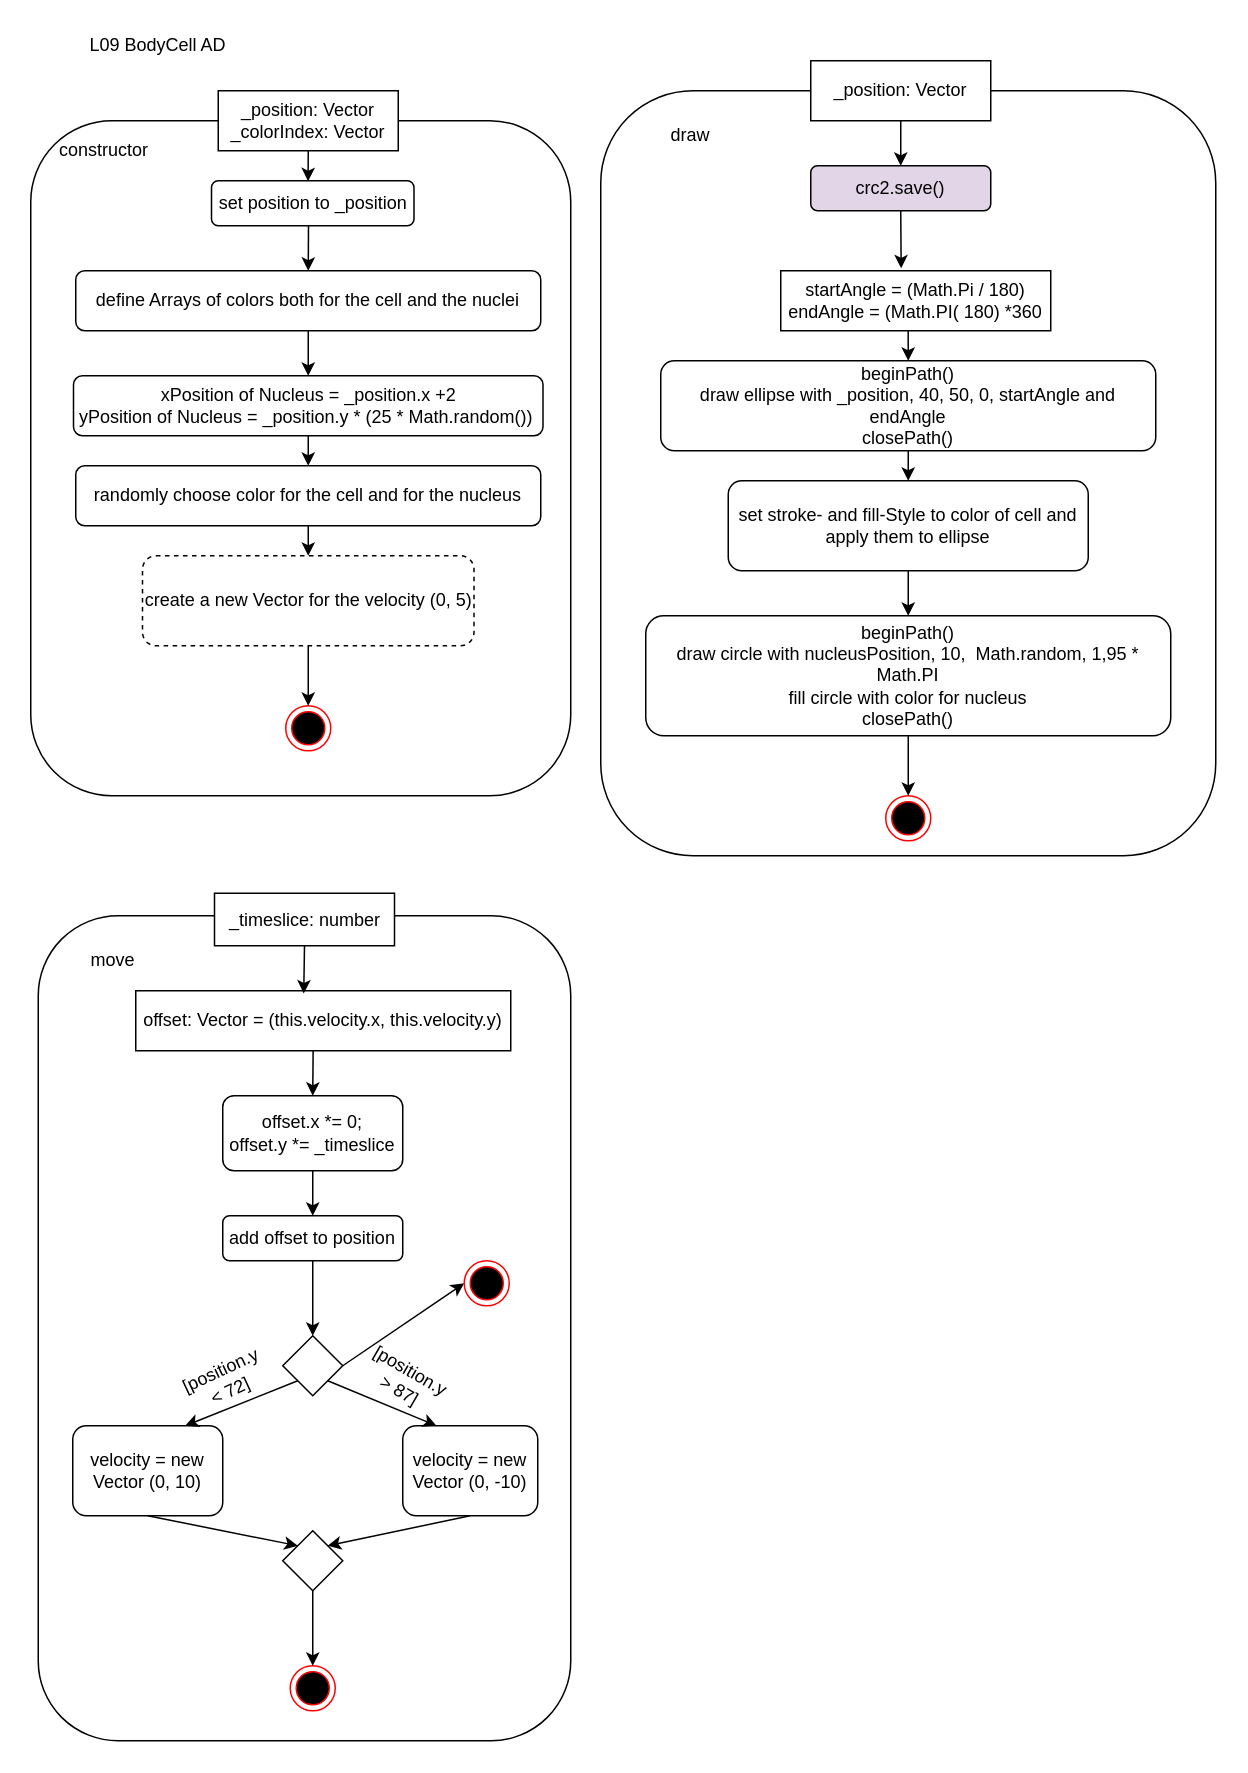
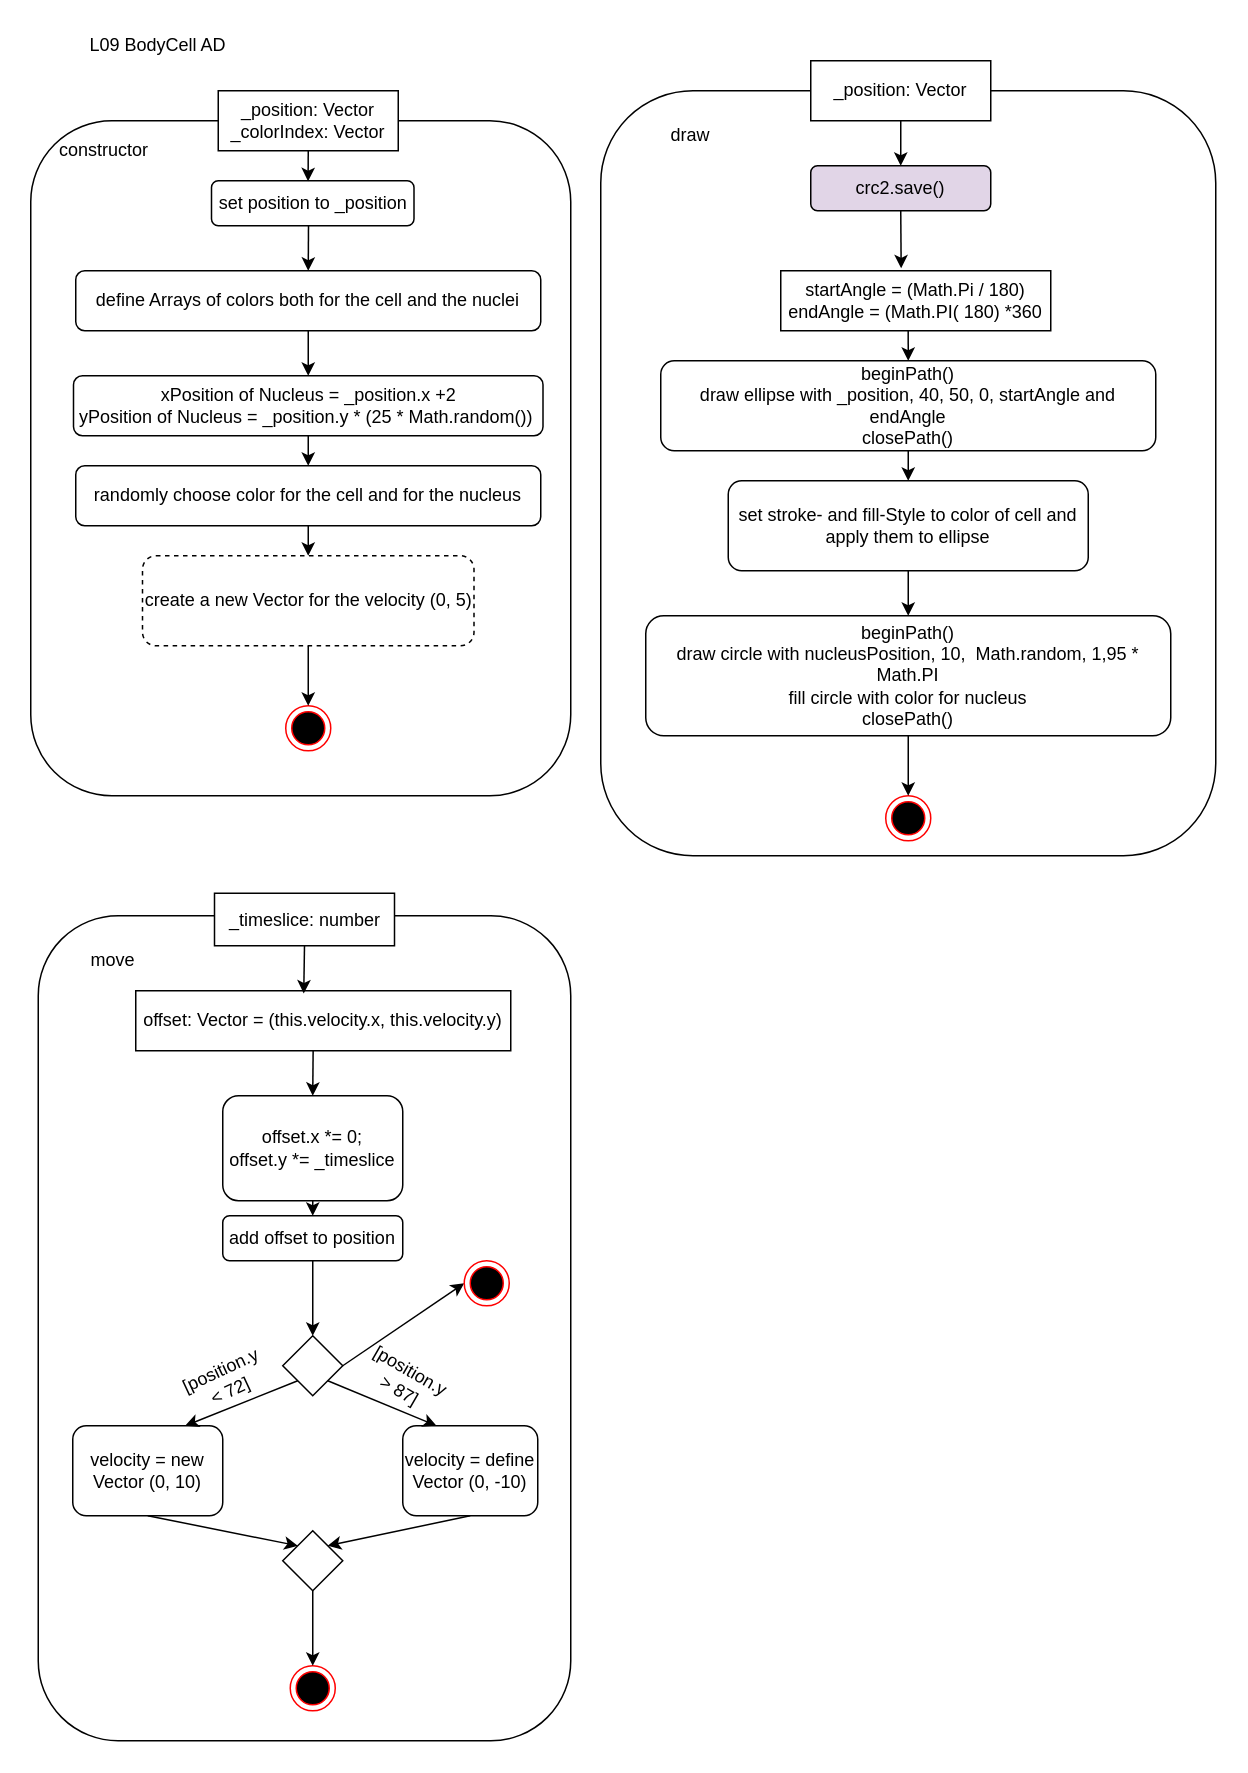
node "offset.x *= 0; offset.y *= _timeslice": size 180x75 -> 180x105
node "velocity = new Vector (0, -10)": label "velocity = new Vector (0, -10)" -> "velocity = define Vector (0, -10)"
